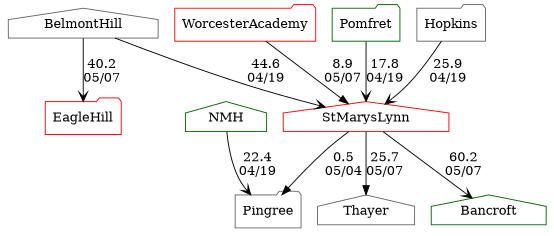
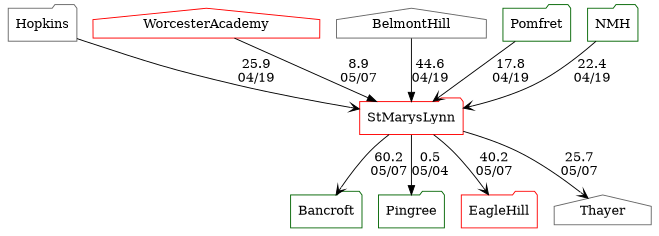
node "WorcesterAcademy": shape folder -> house
edge "BelmontHill" -> "EagleHill": now "StMarysLynn" -> "EagleHill"
edge "BelmontHill" -> "StMarysLynn": arrowhead vee -> normal
node "NMH": shape house -> folder
node "StMarysLynn": shape house -> folder
edge "StMarysLynn" -> "Thayer": arrowhead normal -> vee
edge "NMH" -> "Pingree": now "NMH" -> "StMarysLynn"
node "Pingree": color gray40 -> darkgreen
node "Bancroft": shape house -> folder
